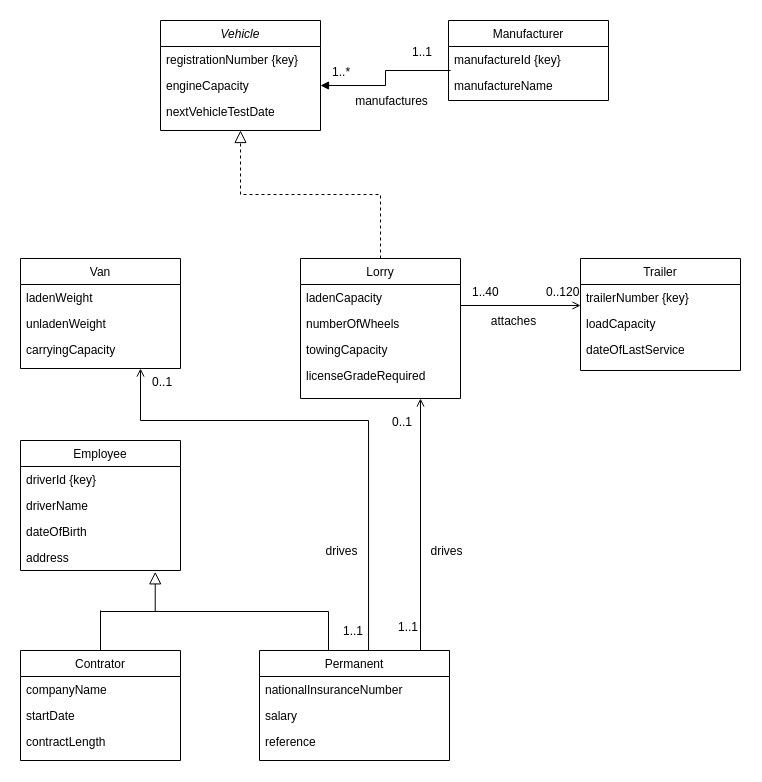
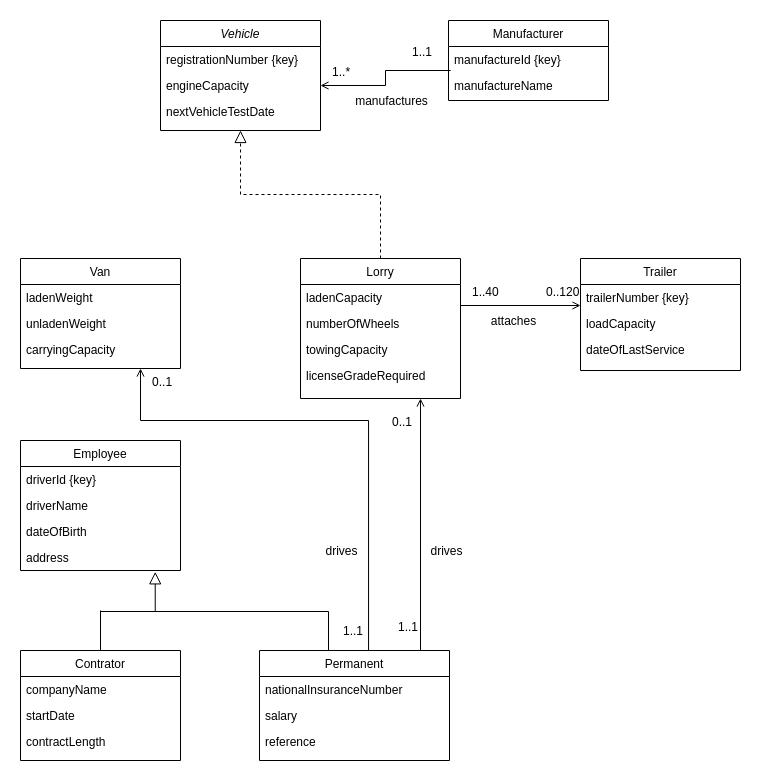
edge "manufactureId {key}" -> "engineCapacity": arrowhead block -> open
